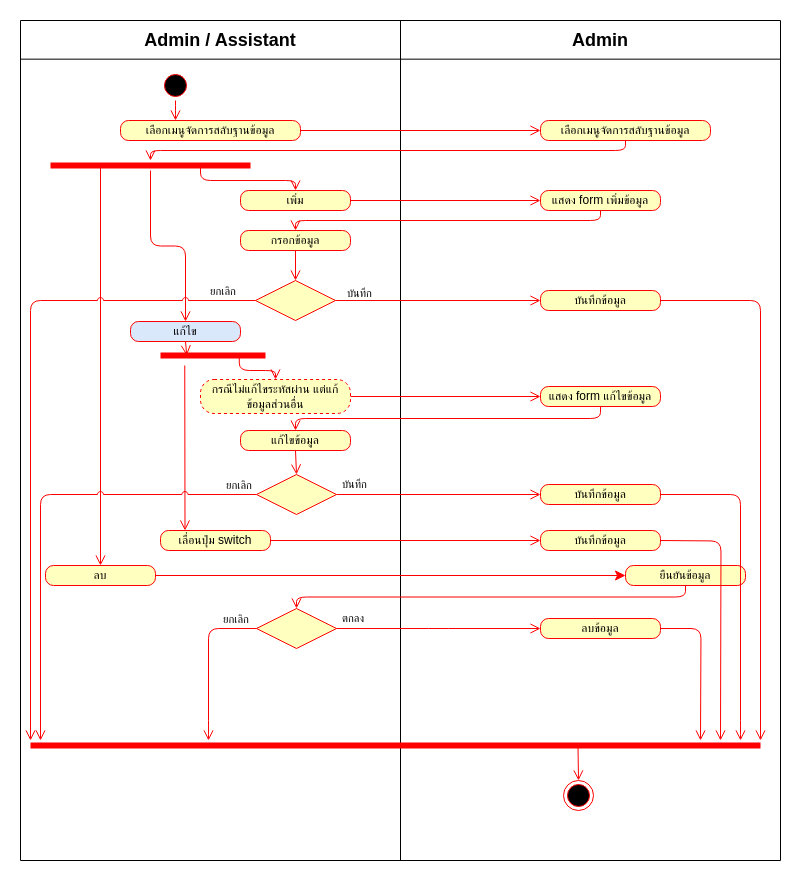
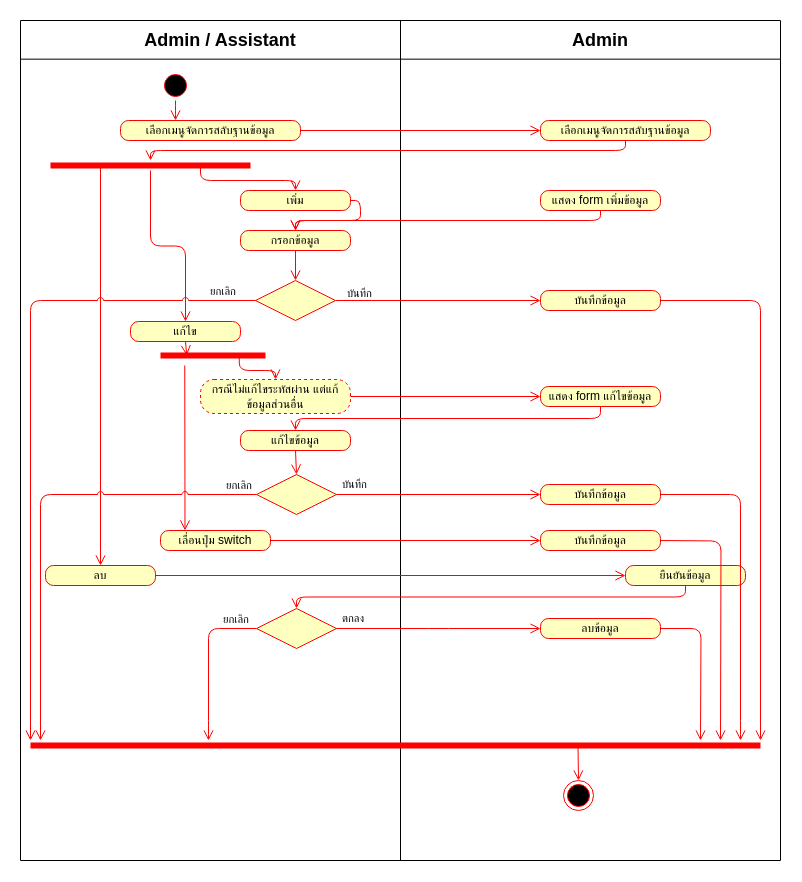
edge "เพิ่ม" -> "แสดง form เพิ่มข้อมูล": now "เพิ่ม" -> "กรอกข้อมูล"
node "แก้ไข": fillcolor #dae8fc -> #ffffc0
edge "ลบ" -> "ยืนยันข้อมูล": arrowhead classic -> open
